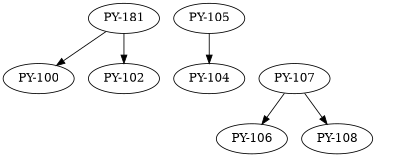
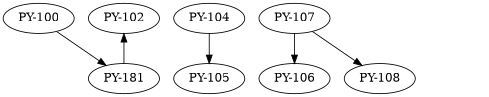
edge "PY-105" -> "PY-104": reversed
edge "PY-181" -> "PY-100": reversed
